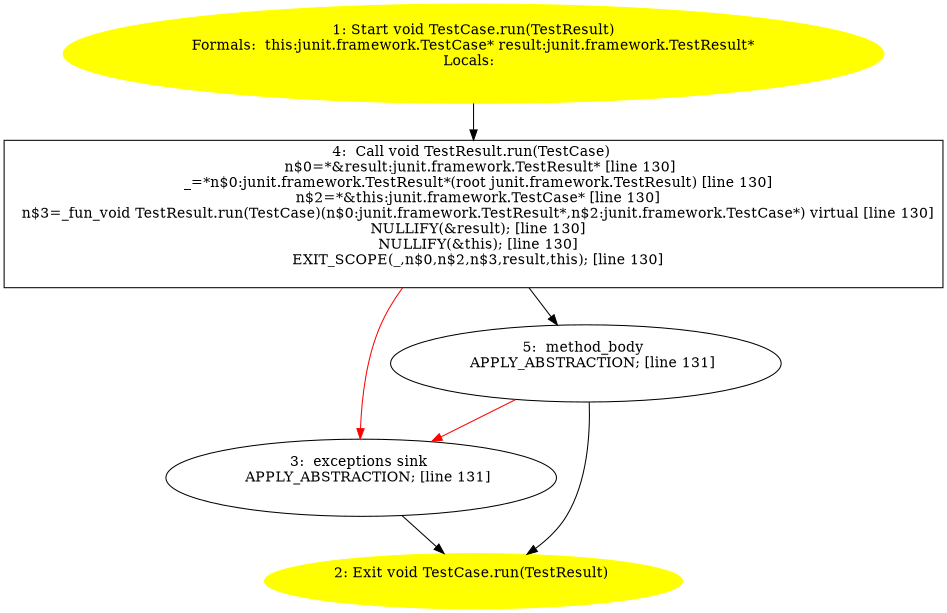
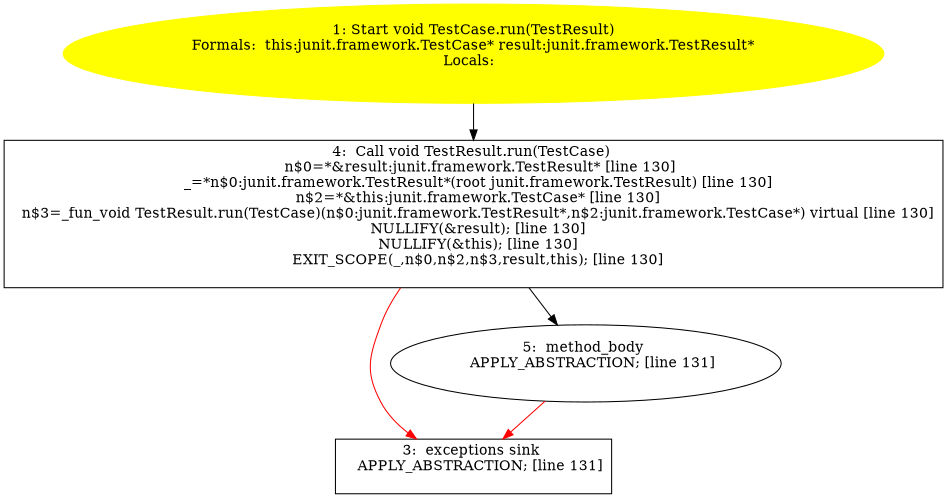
node "3:  exceptions sink APPLY_ABSTRACTION; [line 131]": shape ellipse -> box
node "2: Exit void TestCase.run(TestResult)": removed
